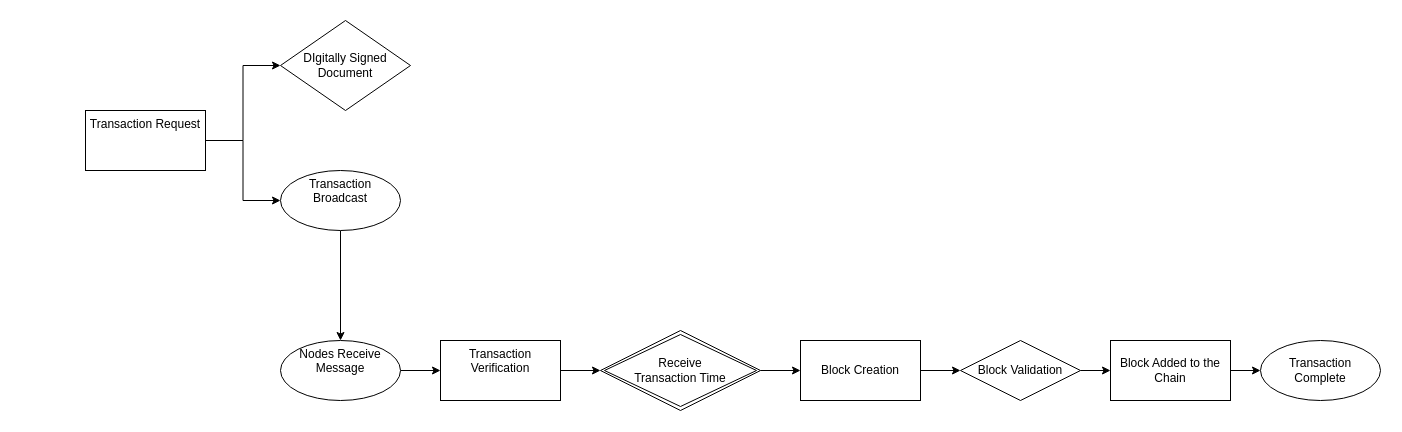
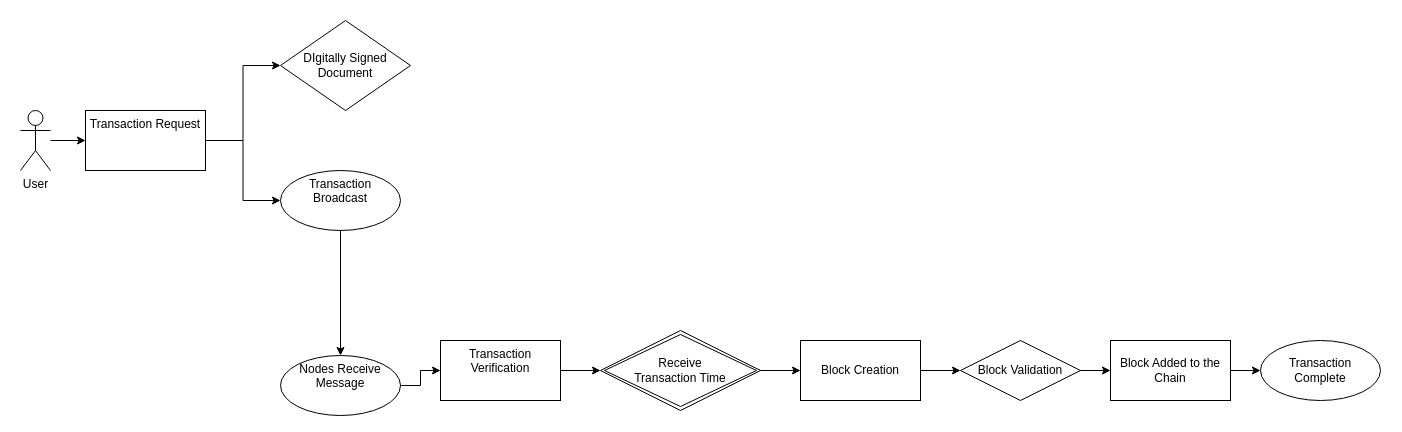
node "User": added
edge "User" -> "Transaction Request": added
node "Nodes Receive Message": moved (341, 371) -> (341, 386)
